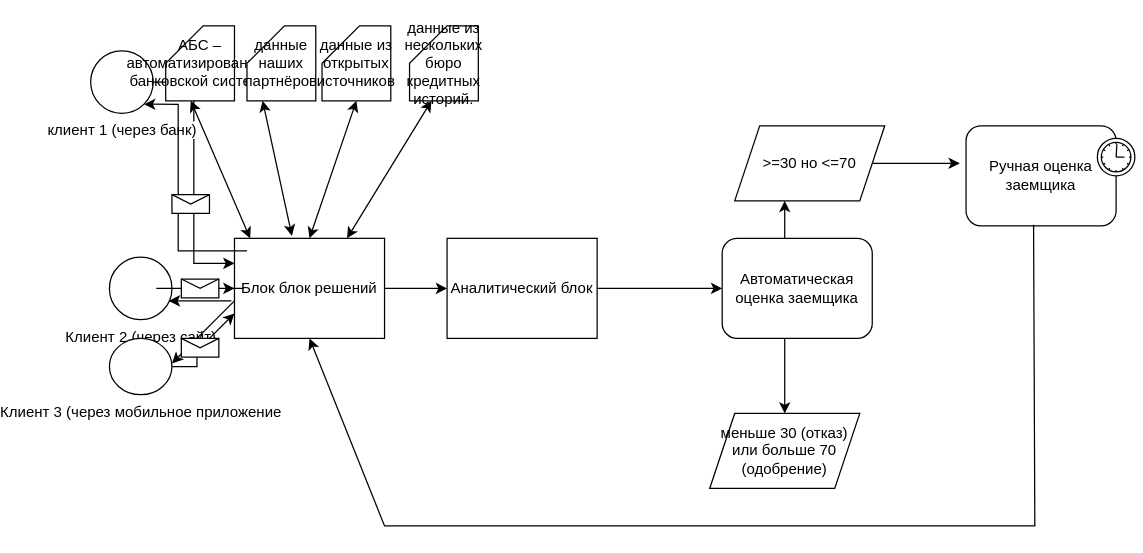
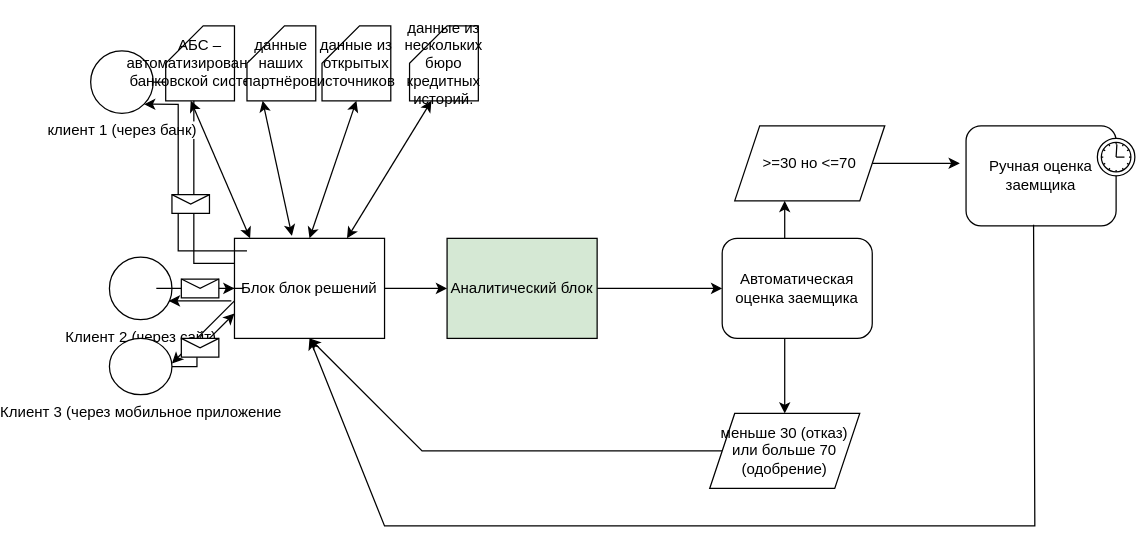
edge "клиент 1 (через банк)" -> "Блок блок решений": arrowhead classic -> none
node "Аналитический блок": fillcolor #ffffff -> #d5e8d4
edge "меньше 30 (отказ) или больше 70 (одобрение)" -> "Блок блок решений": added
